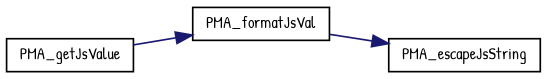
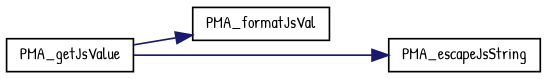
edge "PMA_formatJsVal" -> "PMA_escapeJsString": now "PMA_getJsValue" -> "PMA_escapeJsString"
